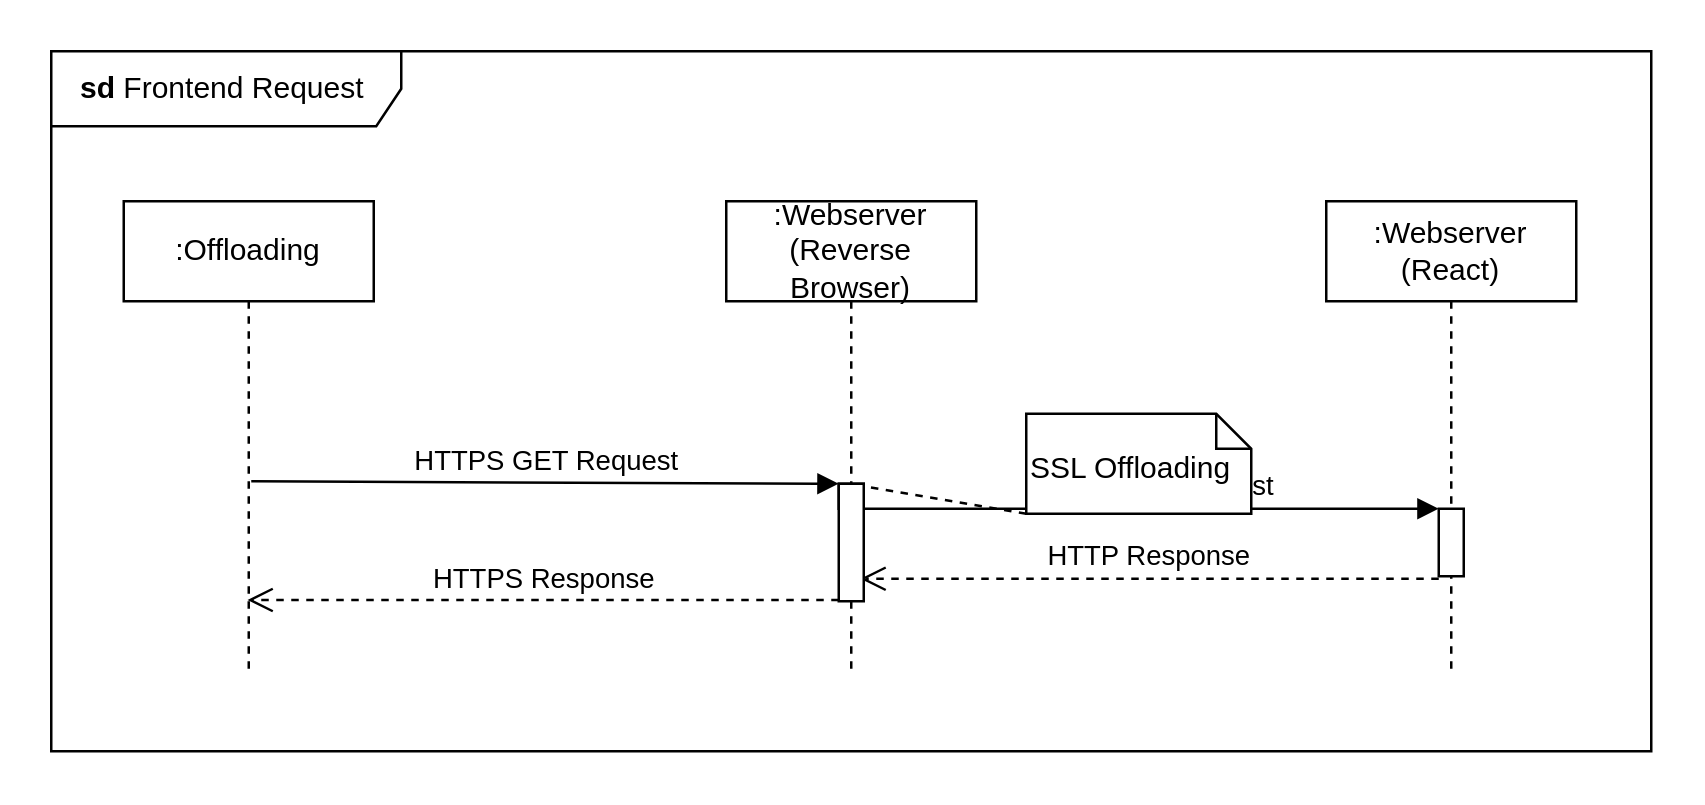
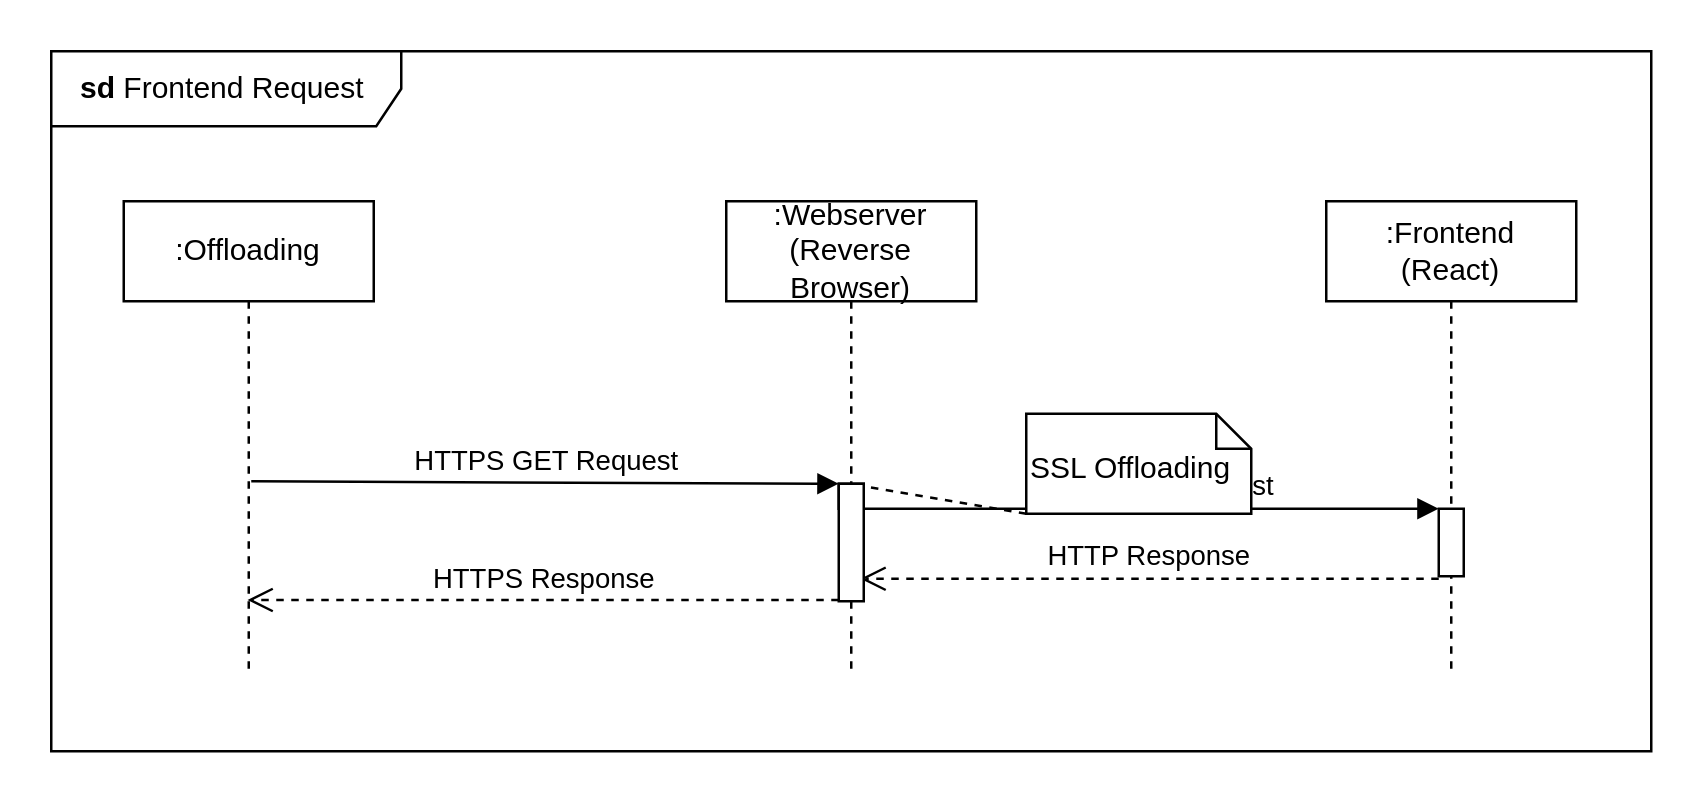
node ":Webserver (React)": label ":Webserver (React)" -> ":Frontend (React)"
